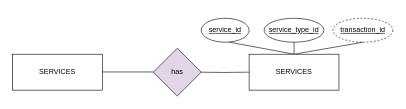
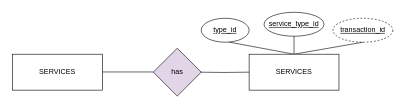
node "service_id": label "service_id" -> "type_id"
node "service_type_id": moved (294, 30) -> (294, 24)
